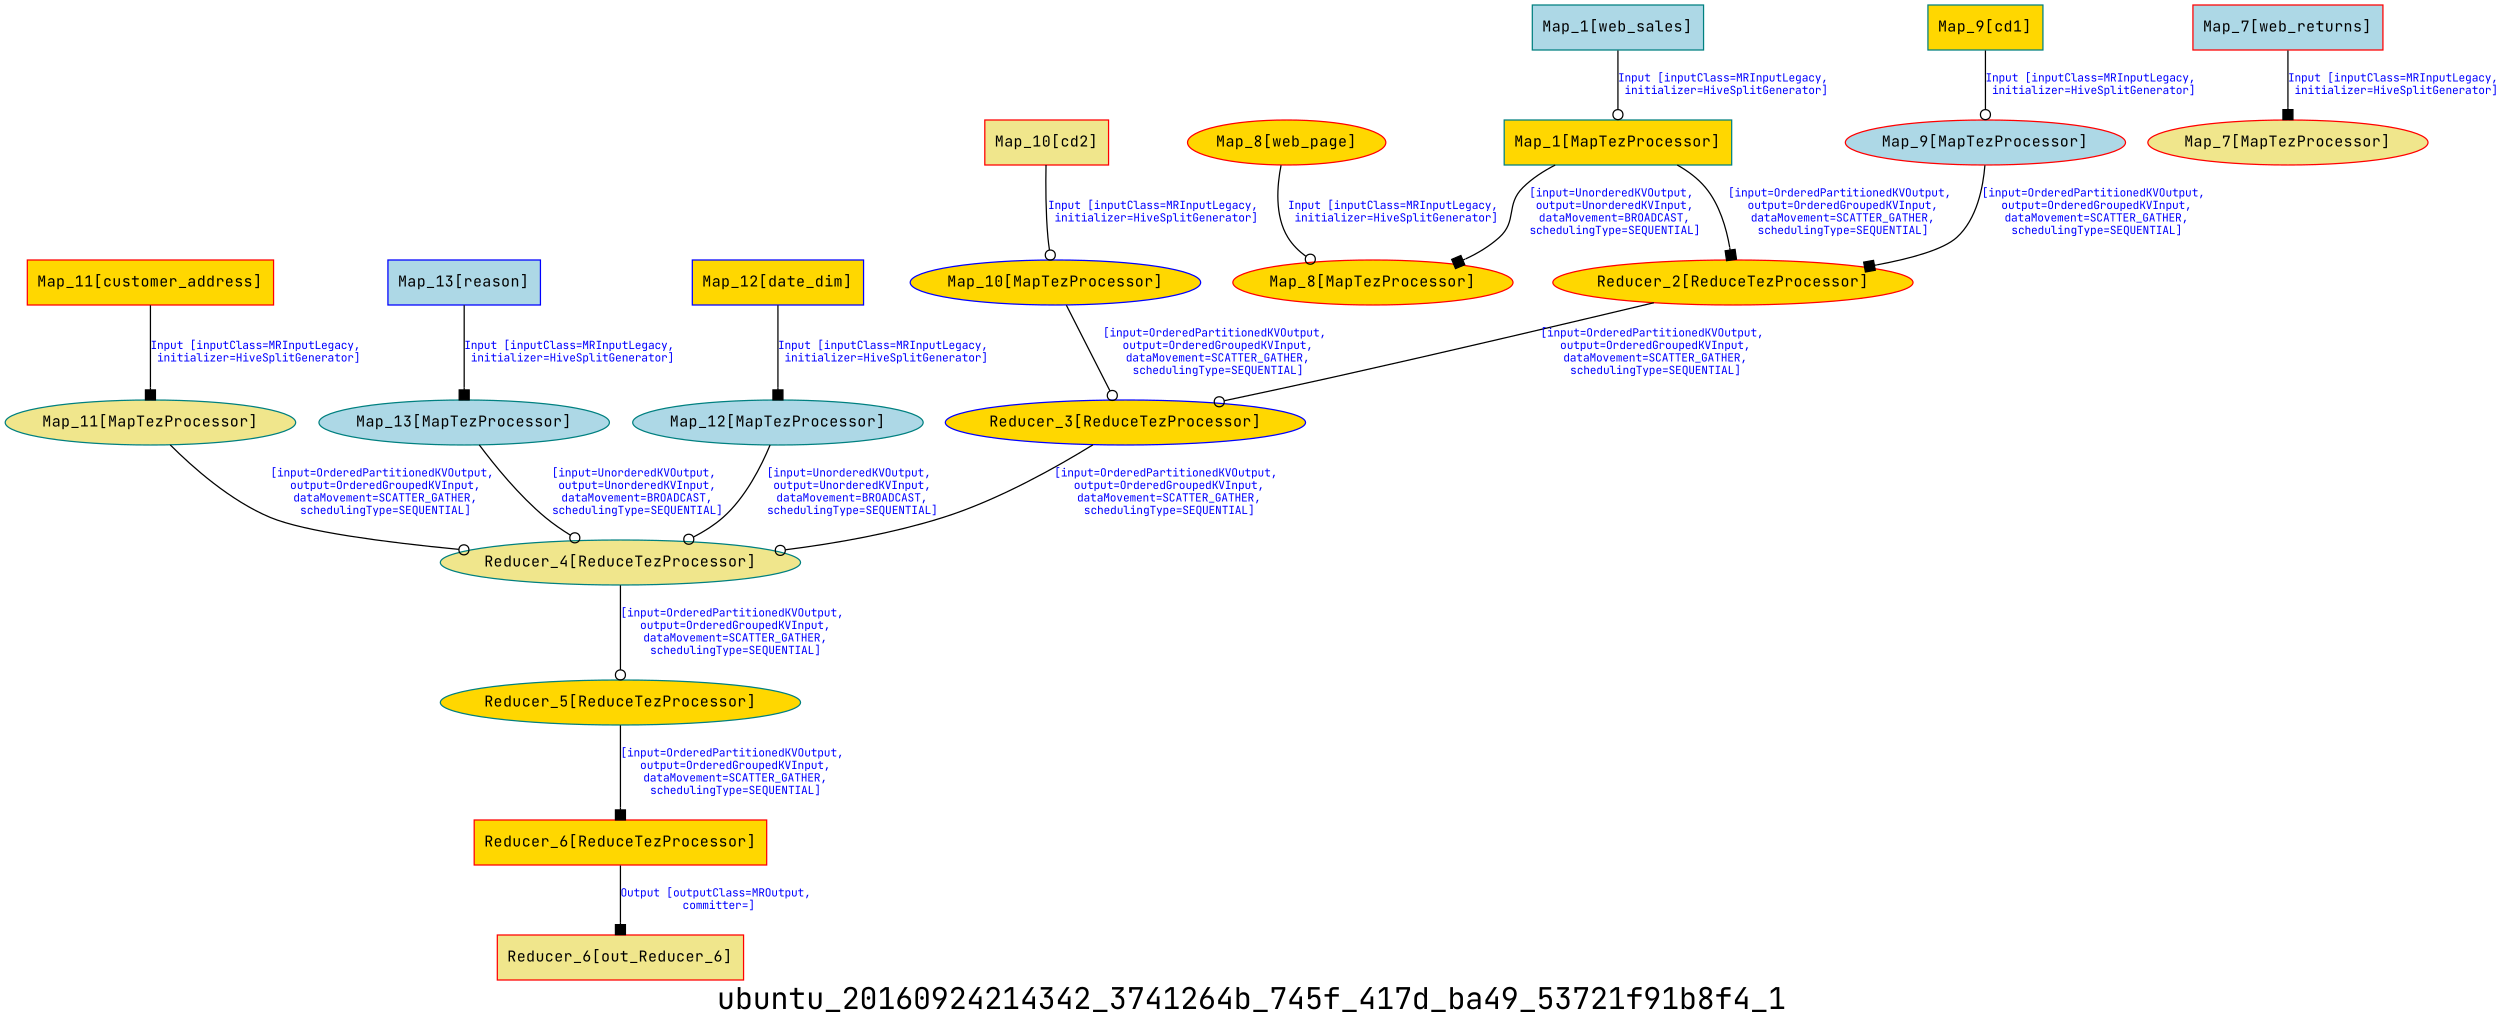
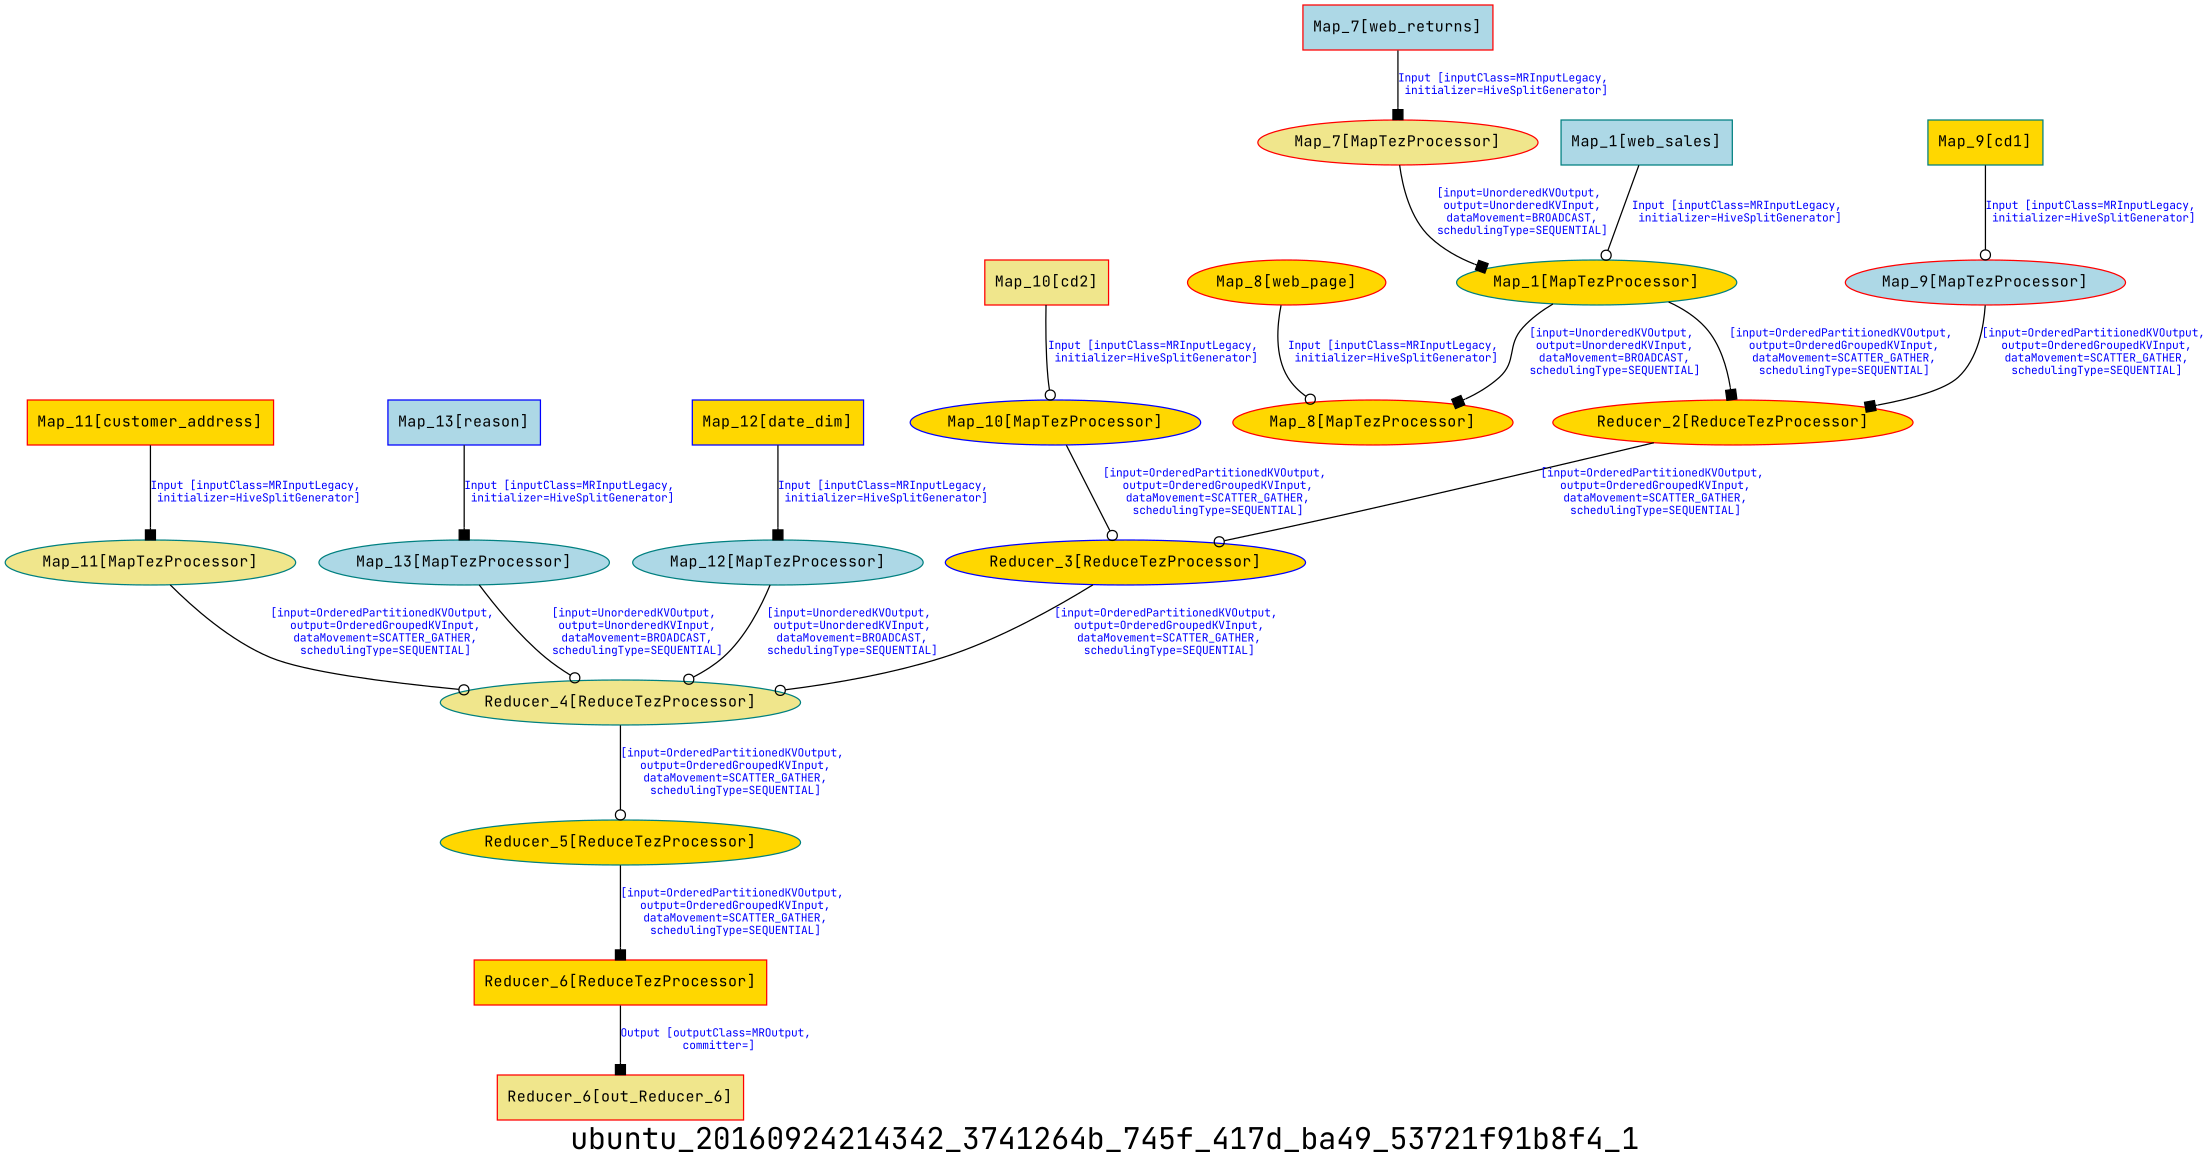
node "Map_1[MapTezProcessor]": shape box -> ellipse
edge "Map_7[MapTezProcessor]" -> "Map_1[MapTezProcessor]": added, label "[input=UnorderedKVOutput, output=UnorderedKVInput, dataMovement=BROADCAST, schedulingType=SEQUENTIAL]"
